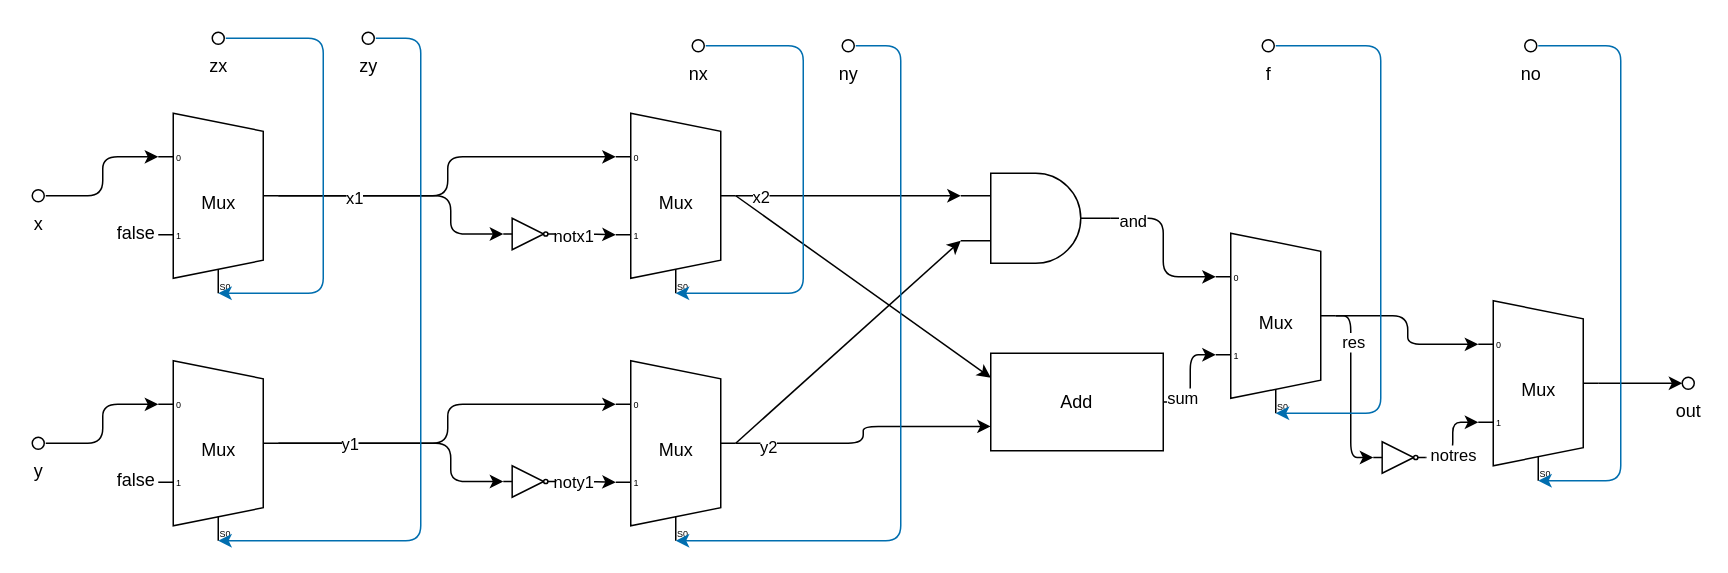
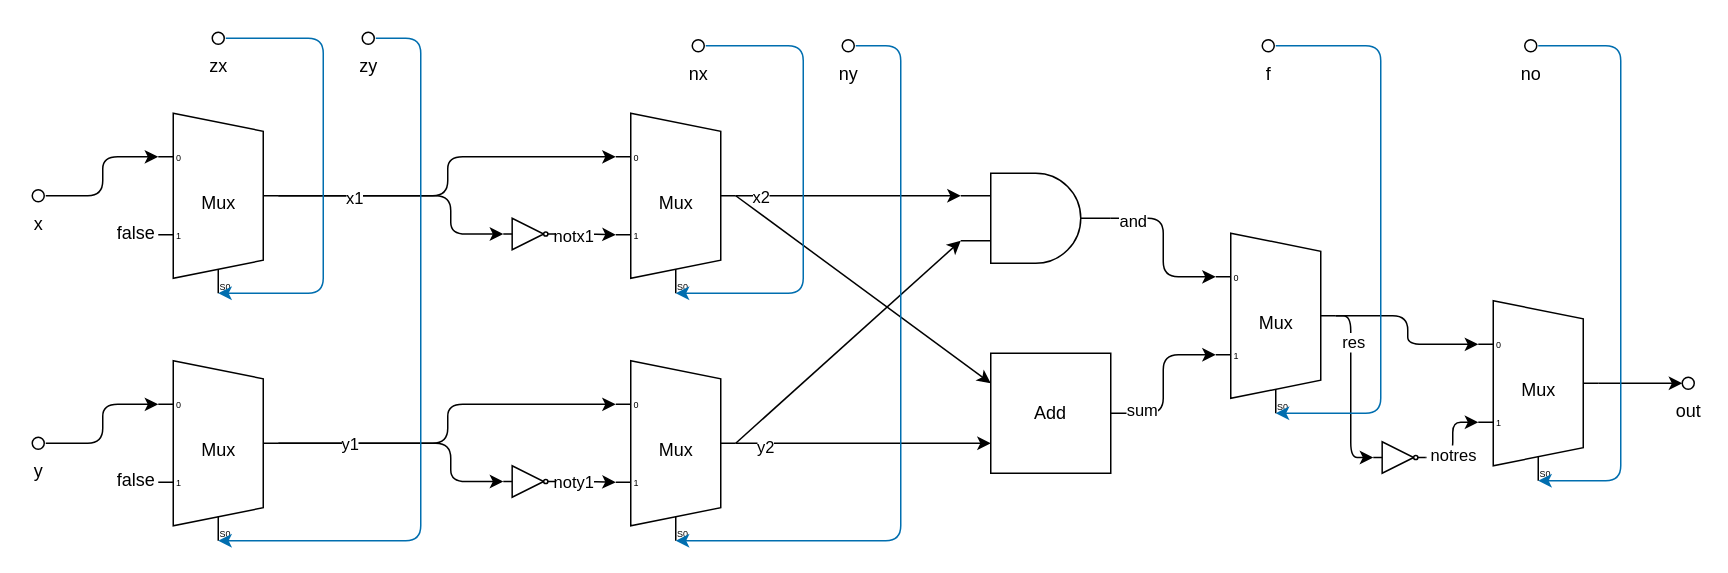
node "Add": size 173x98 -> 120x120
